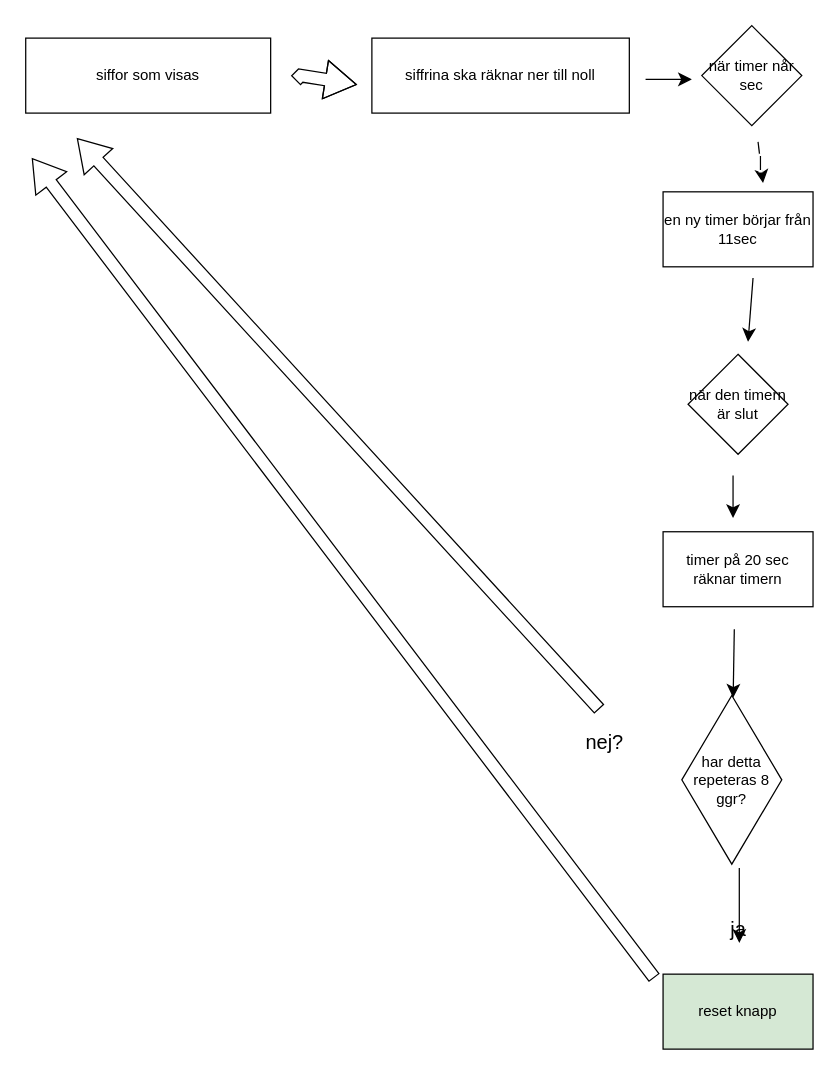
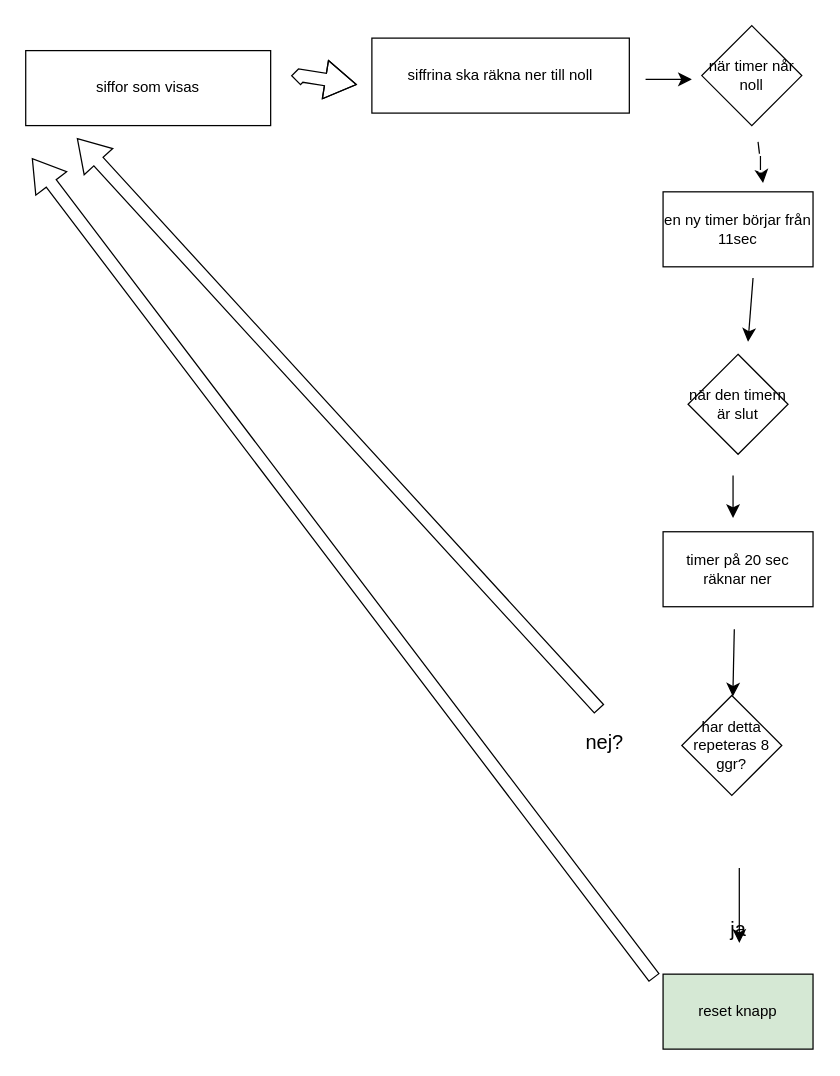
node "siffor som visas": moved (148, 76) -> (148, 88)
node "siffrina ska räknar ner till noll": label "siffrina ska räknar ner till noll" -> "siffrina ska räkna ner till noll"
node "när timer når sec": label "när timer når sec" -> "när timer når noll"
node "timer på 20 sec räknar timern": label "timer på 20 sec räknar timern" -> "timer på 20 sec räknar ner"
node "har detta repeteras 8 ggr?": size 100x169 -> 100x100
